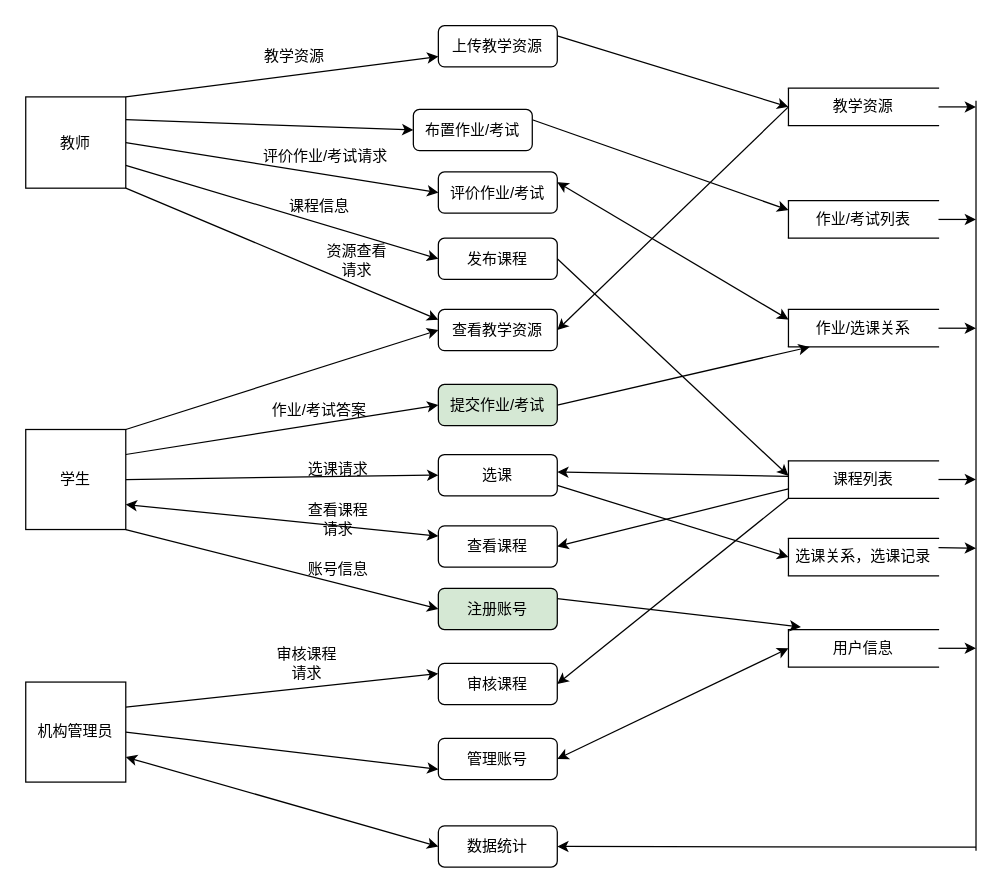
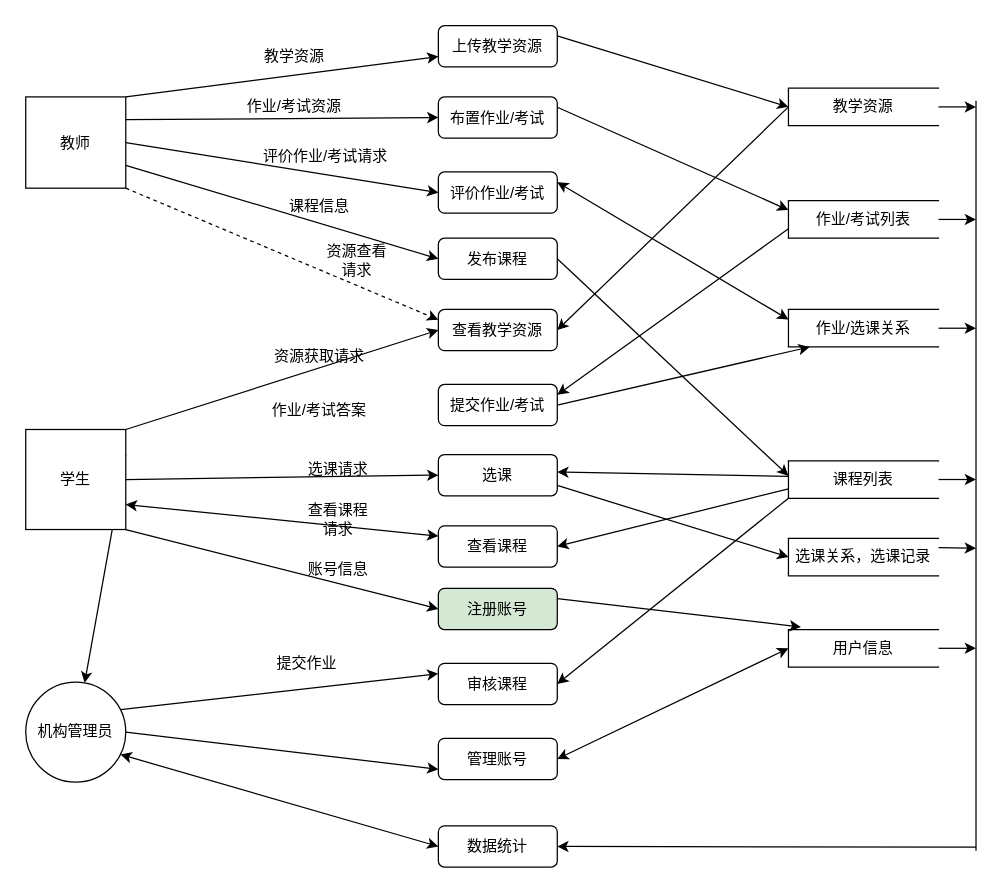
node "作业/考试资源": added
node "布置作业/考试": moved (473, 130) -> (498, 118)
edge "教师" -> "查看教学资源": style solid -> dashed
edge "作业/考试列表" -> "提交作业/考试": added
node "资源获取请求": added
node "提交作业/考试": fillcolor #d5e8d4 -> #ffffff
edge "学生" -> "提交作业/考试": now "学生" -> "机构管理员"
node "审核课程请求": label "审核课程请求" -> "提交作业"
node "机构管理员": shape rectangle -> ellipse
